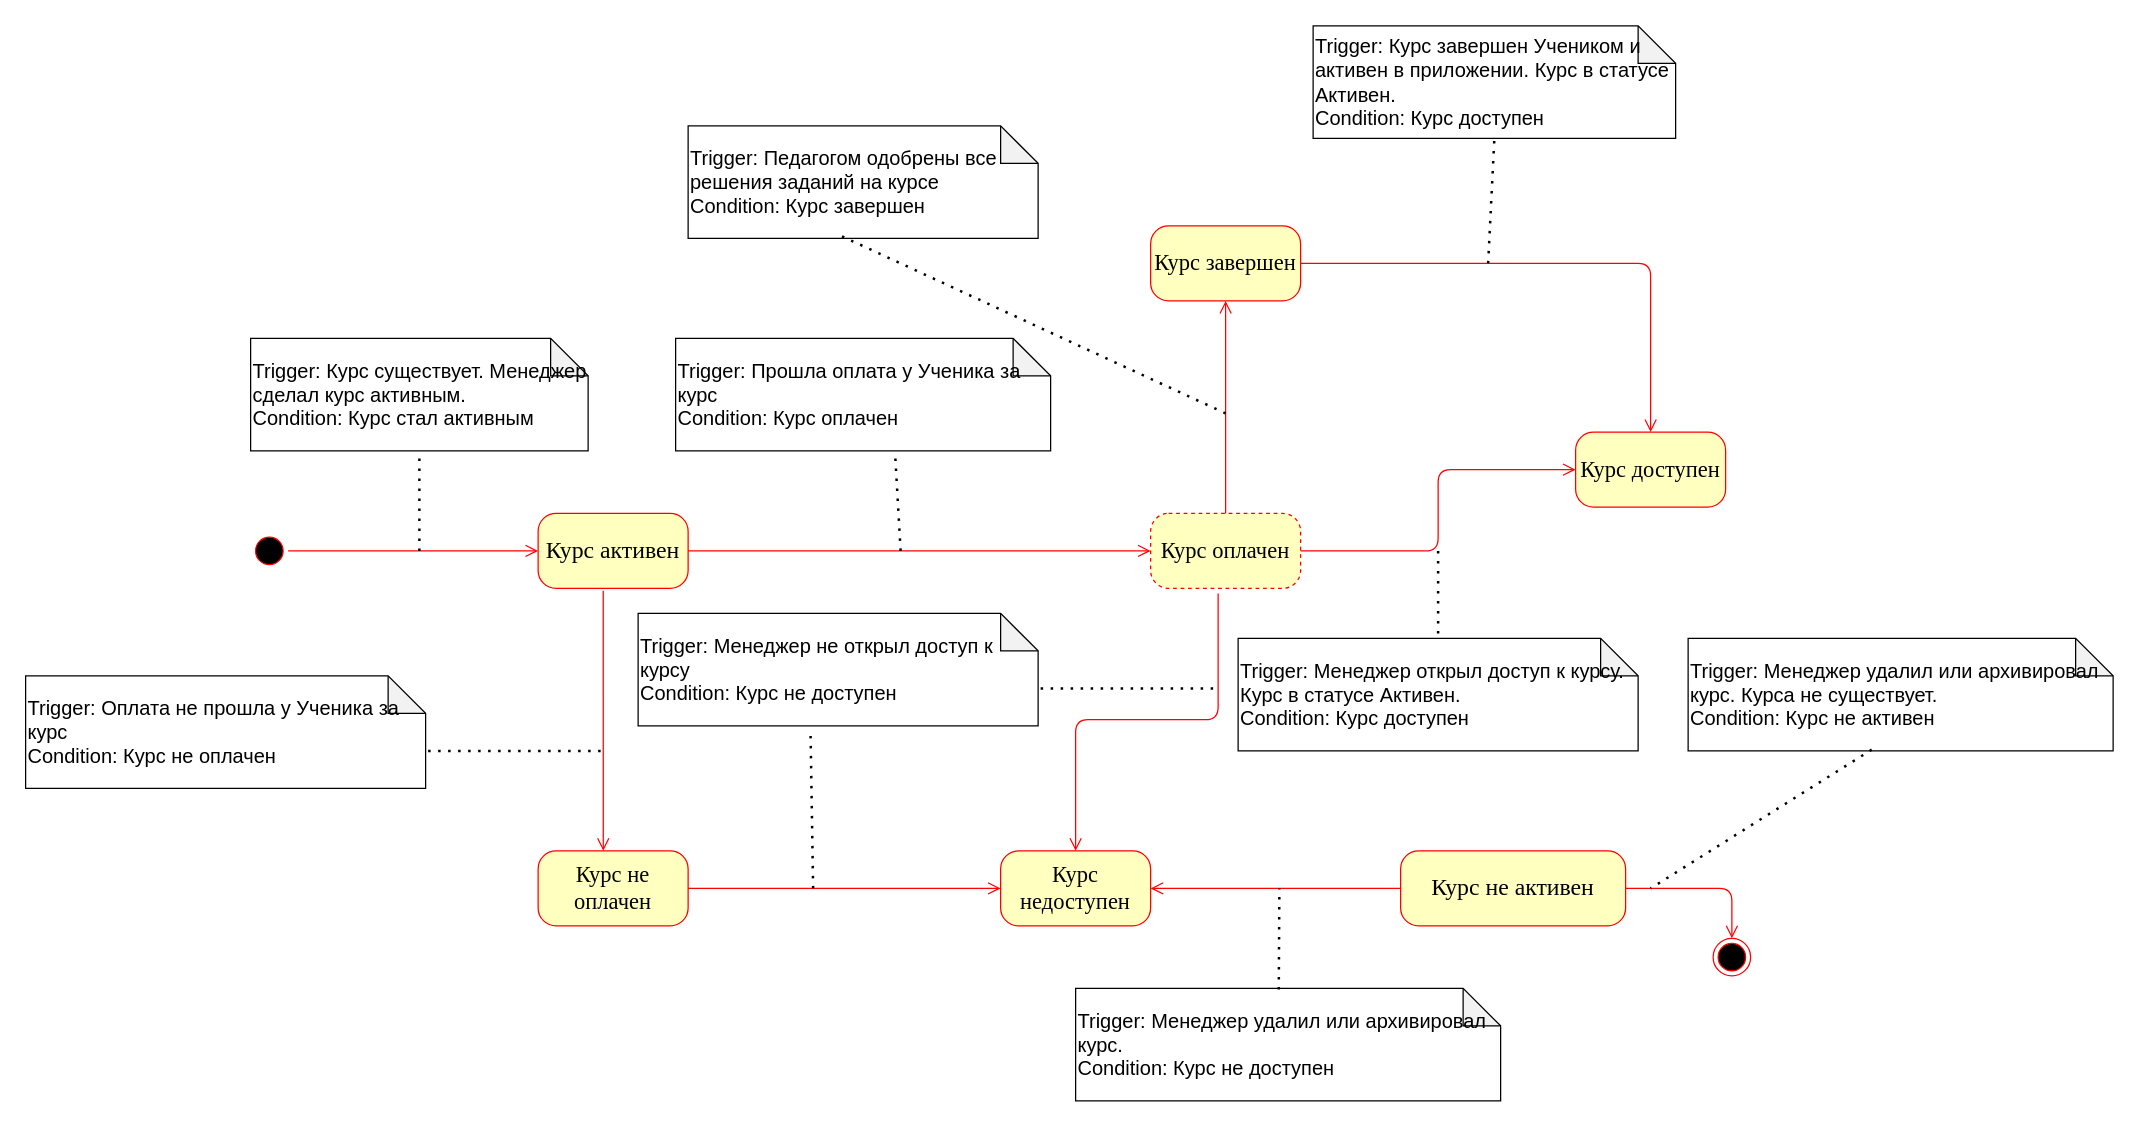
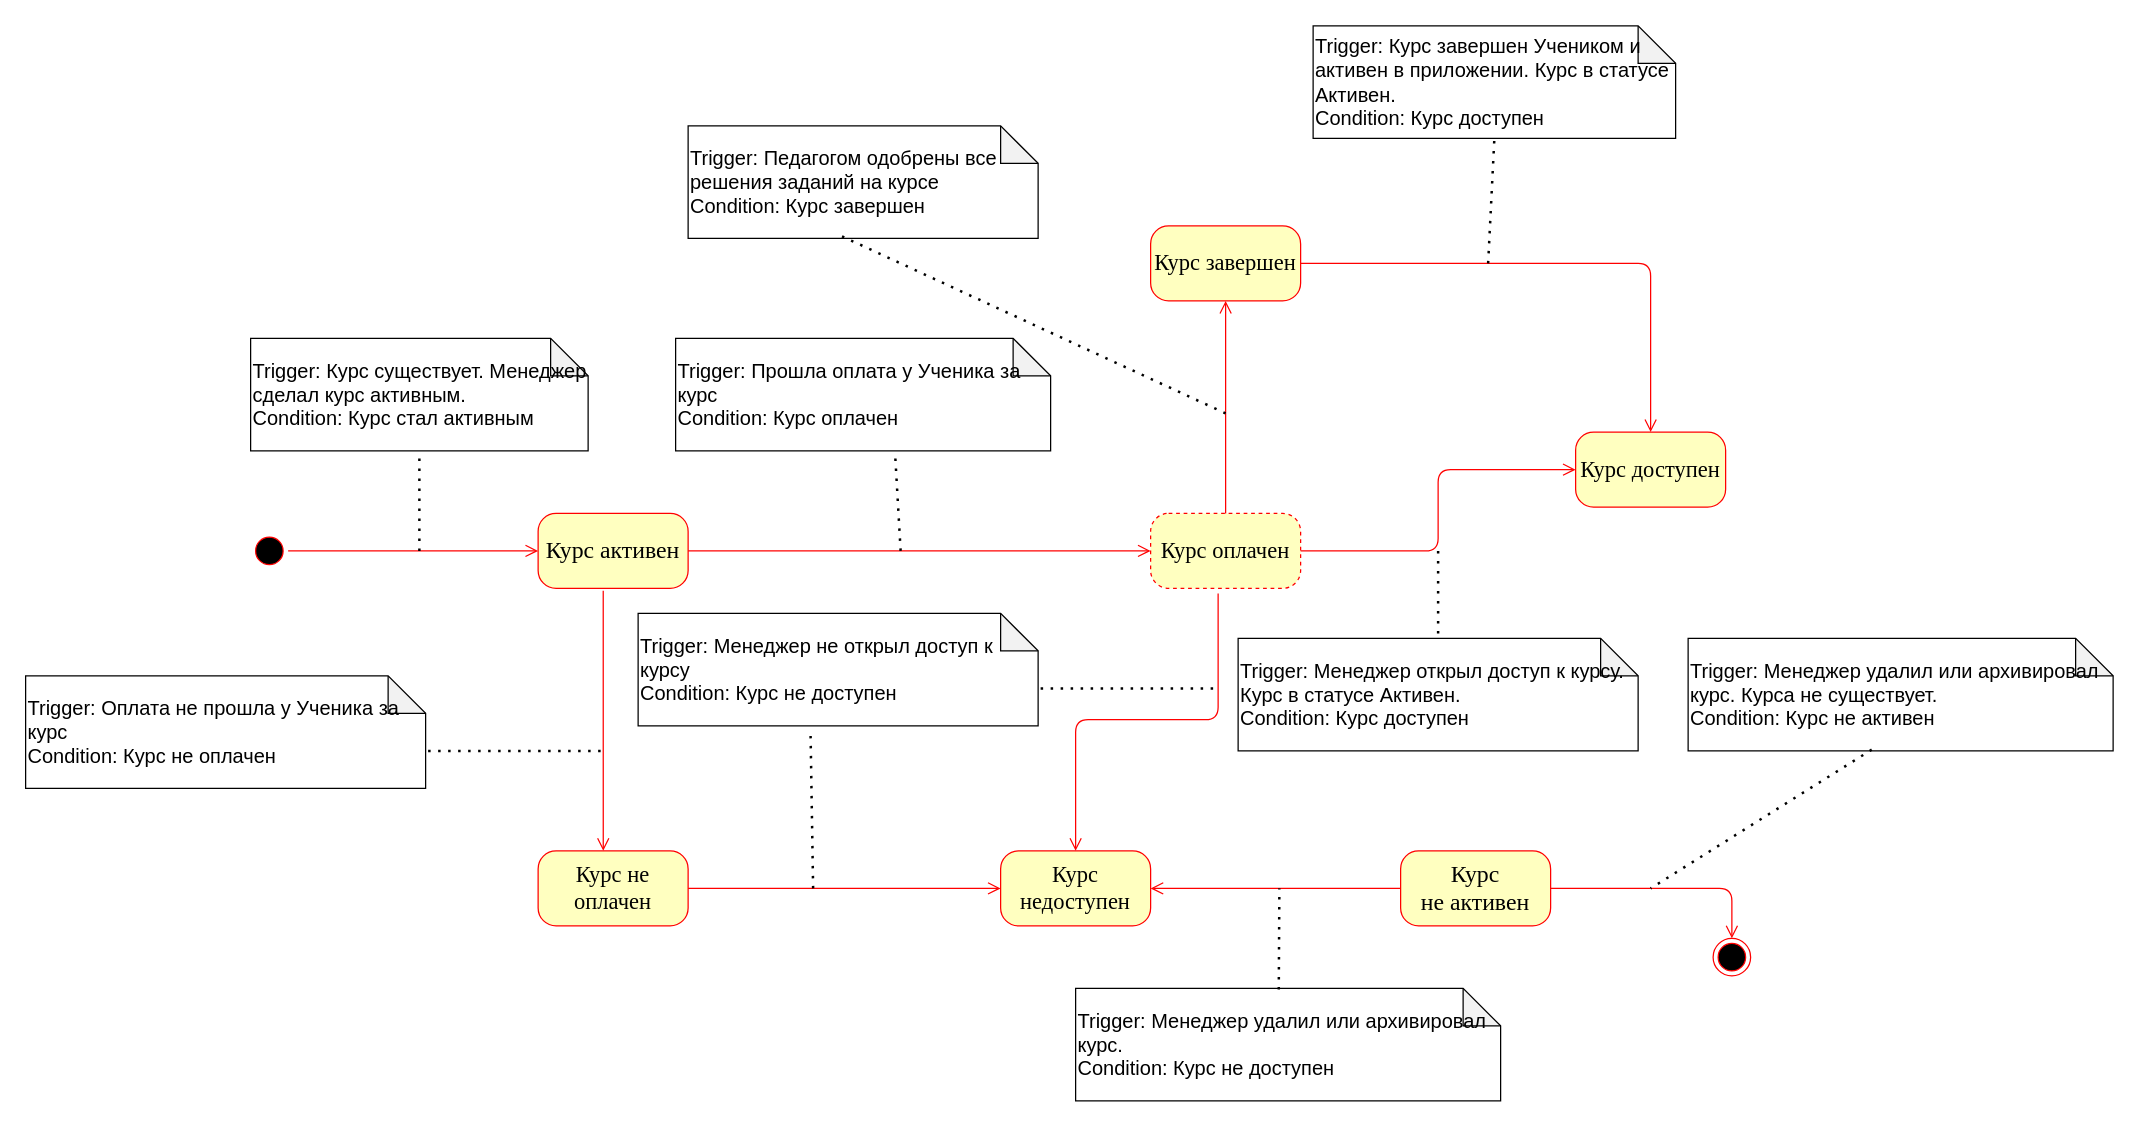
node "Курс не активен": size 225x75 -> 150x75
